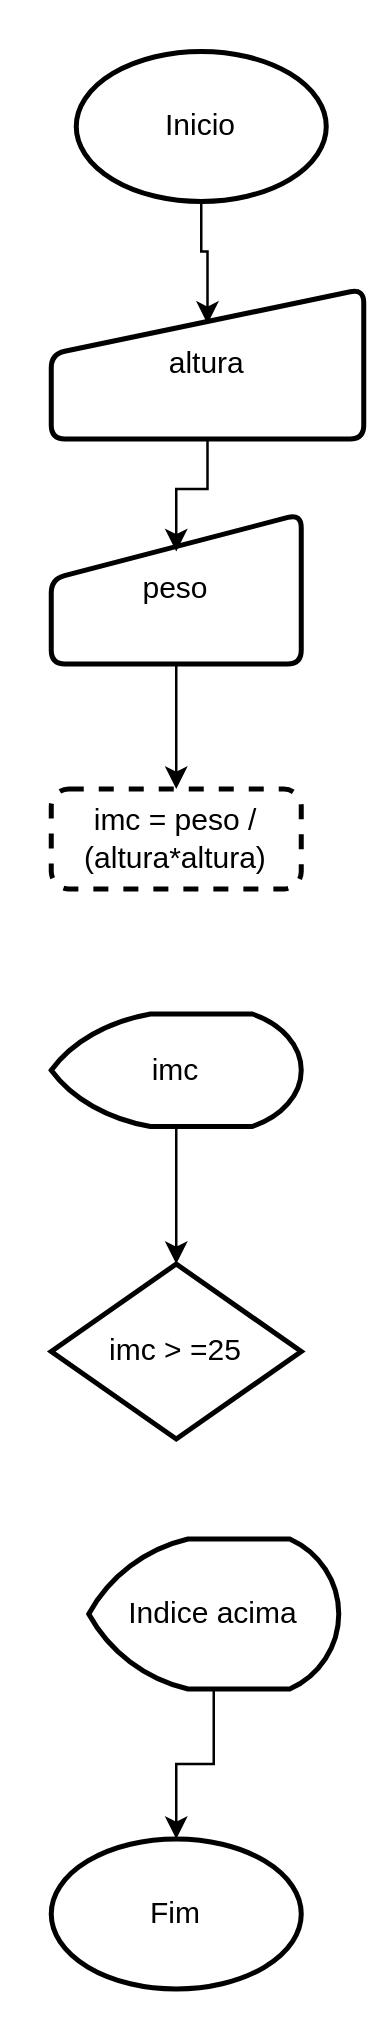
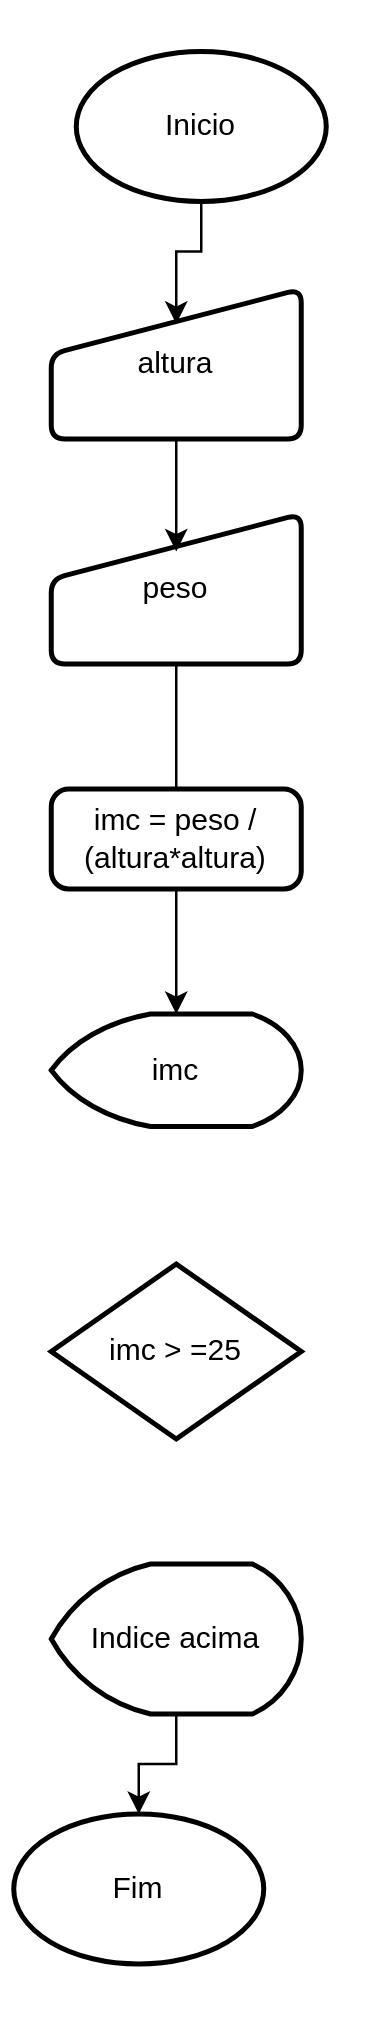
node "altura": size 313x150 -> 250x150
edge "peso" -> "imc = peso / (altura*altura)": arrowhead classic -> none
node "imc = peso / (altura*altura)": style dashed -> solid
edge "imc = peso / (altura*altura)" -> "imc": added
edge "imc" -> "imc > =25": removed
node "Indice acima": moved (214, 1614) -> (176, 1639)
node "Fim": moved (176, 1914) -> (139, 1889)
